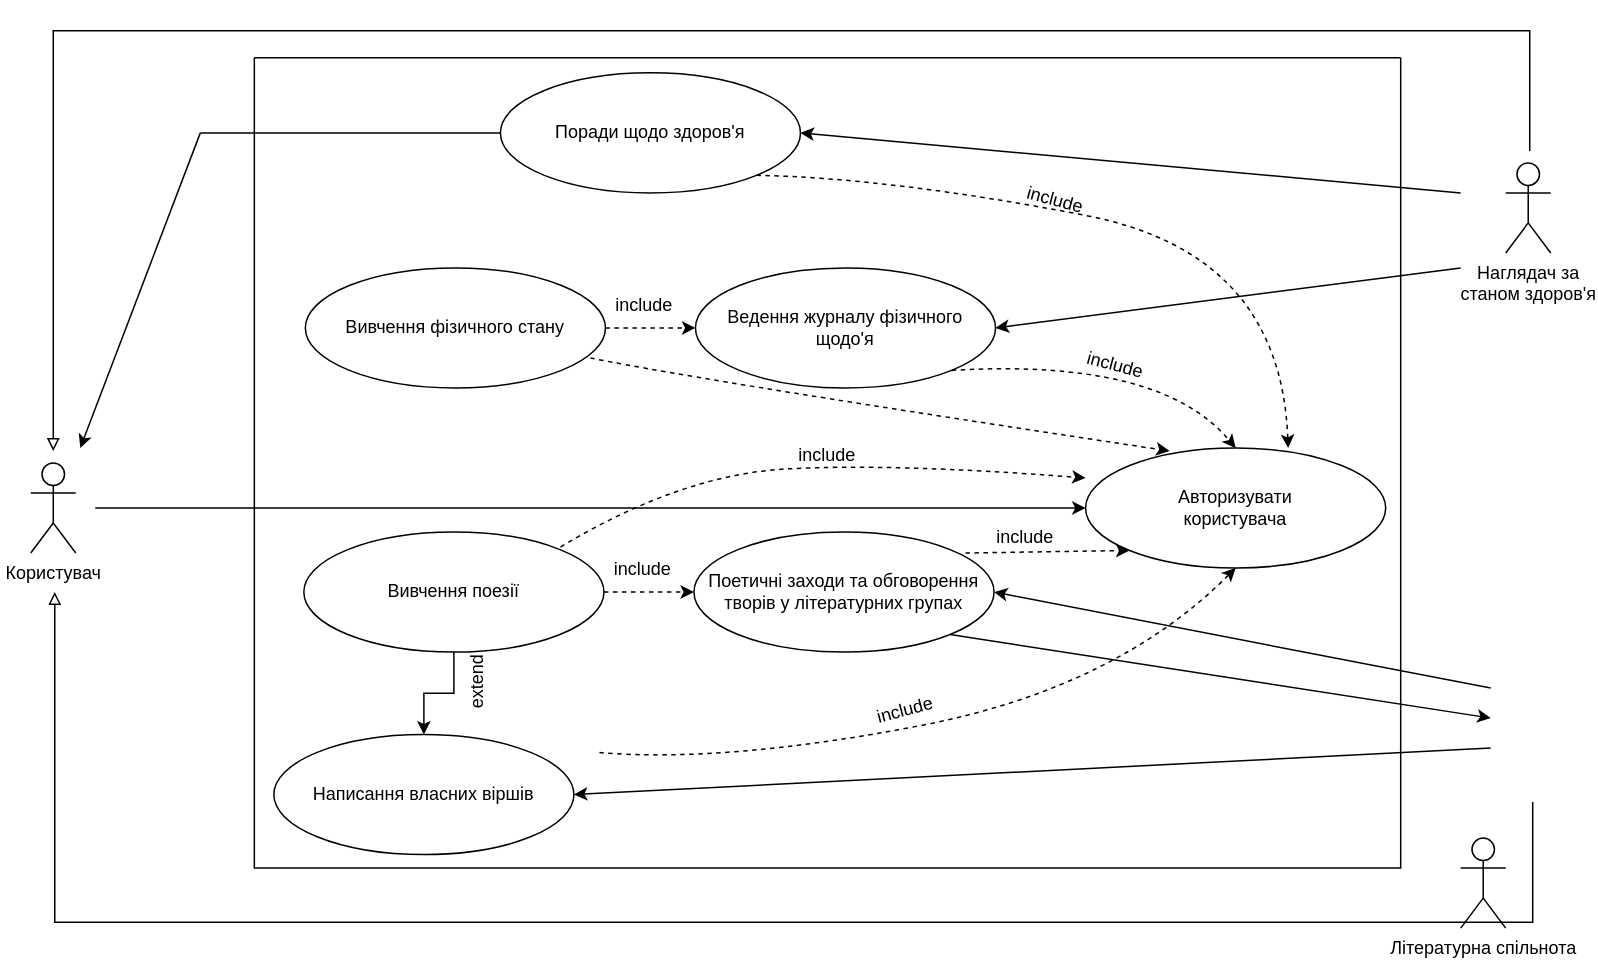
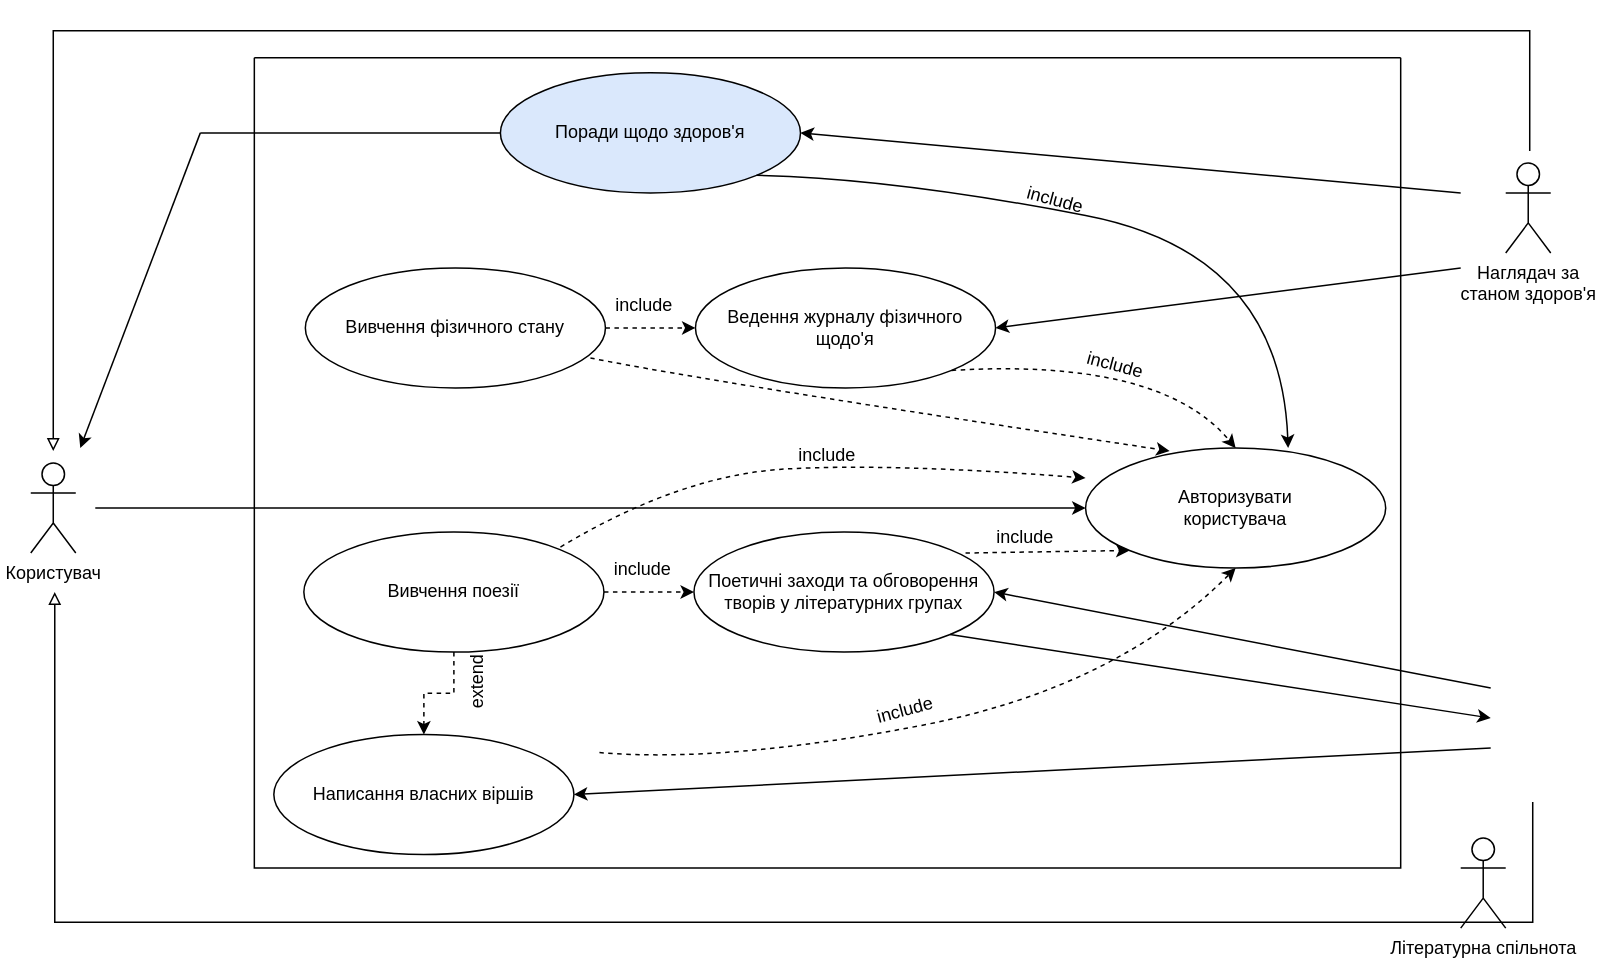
node "Поради щодо здоров'я": fillcolor #ffffff -> #dae8fc
edge "Поради щодо здоров'я" -> "Авторизувати користувача": style dashed -> solid
edge "Вивчення поезії" -> "Написання власних віршів": style solid -> dashed
